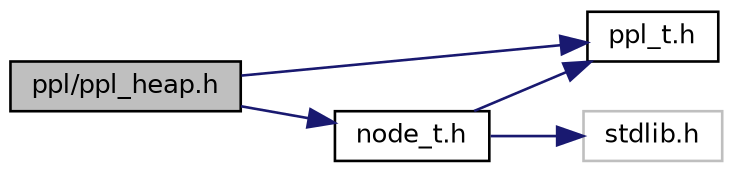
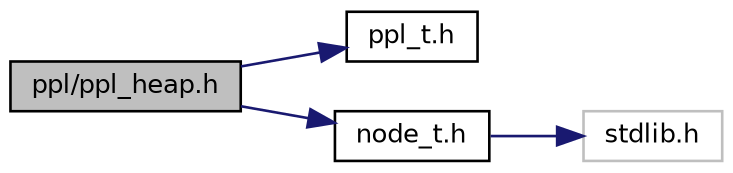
edge "node_t.h" -> "ppl_t.h": removed
